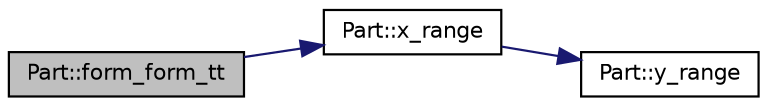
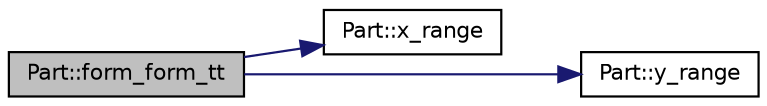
edge "Part::x_range" -> "Part::y_range": now "Part::form_form_tt" -> "Part::y_range"
